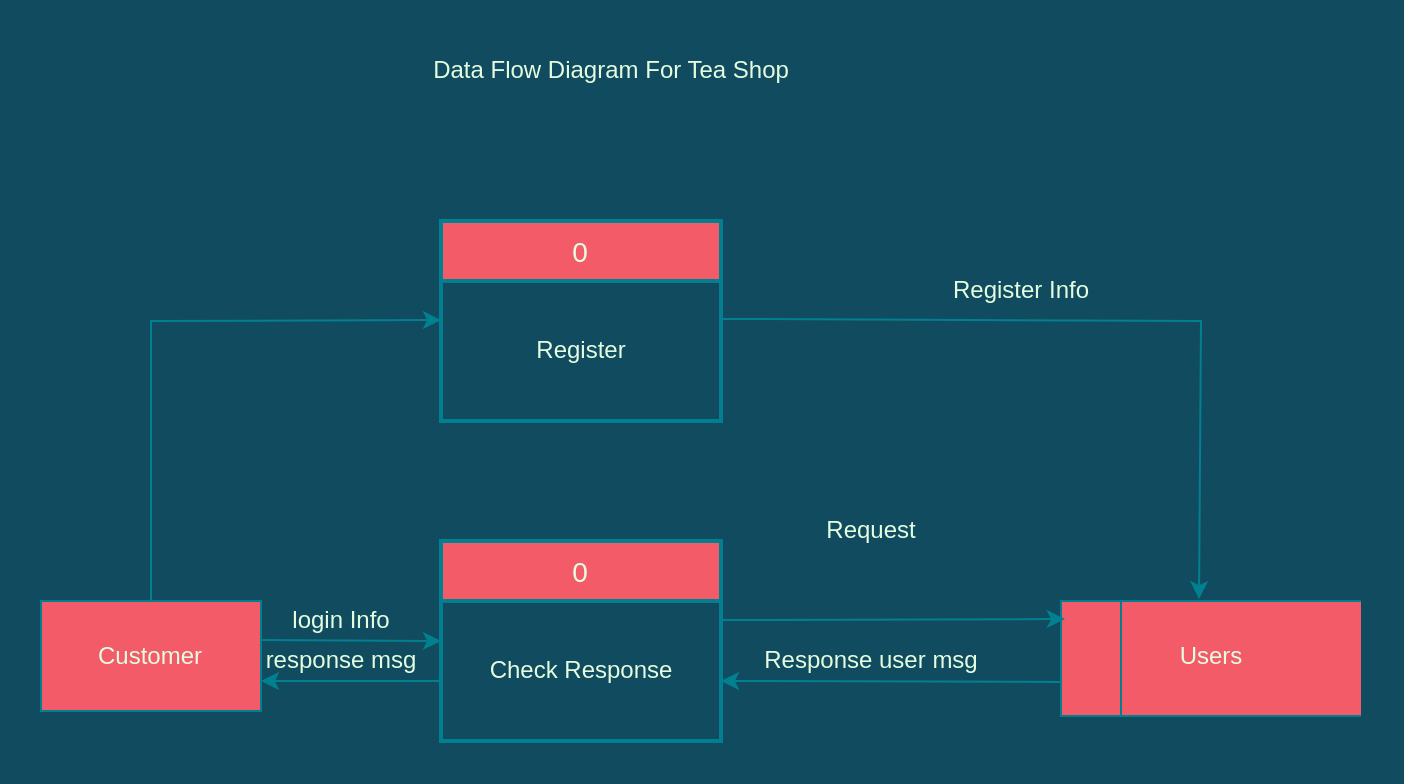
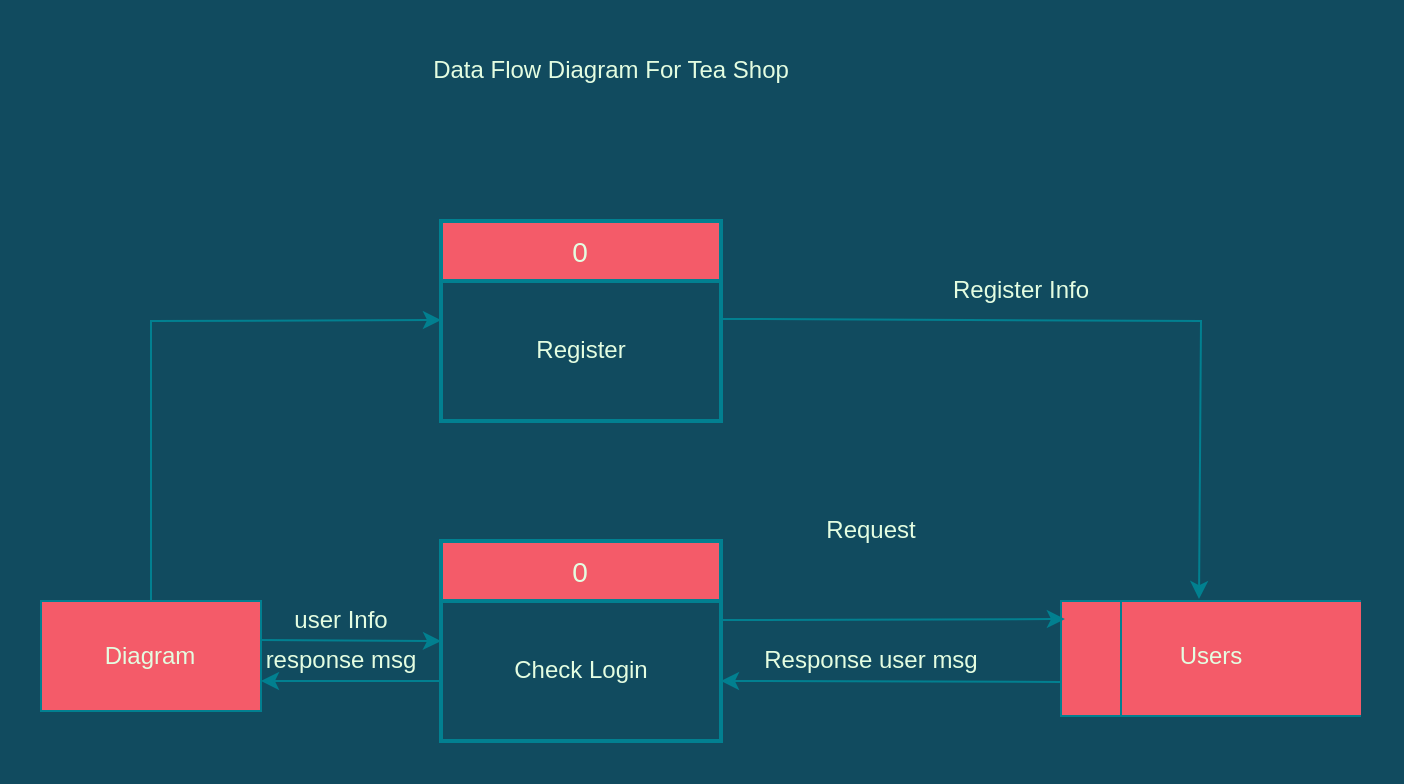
node "login Info": label "login Info" -> "user Info"
node "Customer": label "Customer" -> "Diagram"
node "Check Response": label "Check Response" -> "Check Login"
